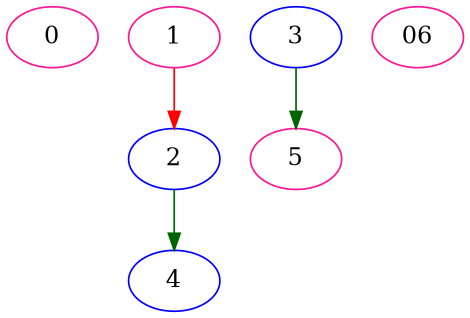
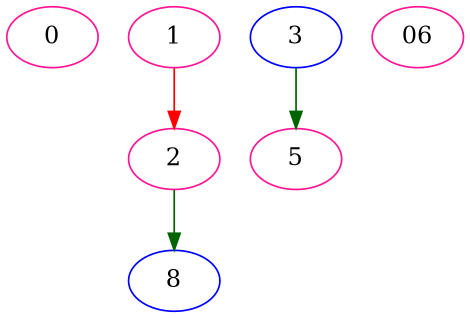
node "2": color blue -> deeppink
node "4": label "4" -> "8"
